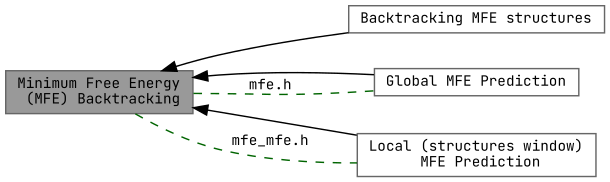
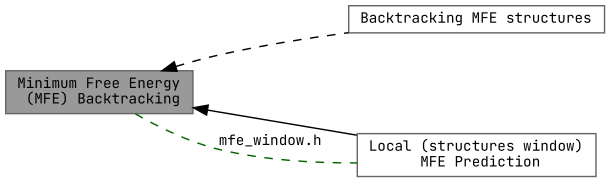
edge "Backtracking MFE structures" -> "Minimum Free Energy (MFE) Backtracking": style solid -> dashed
node "Global MFE Prediction": removed
edge "Minimum Free Energy (MFE) Backtracking" -- "Local (structures window) MFE Prediction": label "mfe_mfe.h" -> "mfe_window.h"
